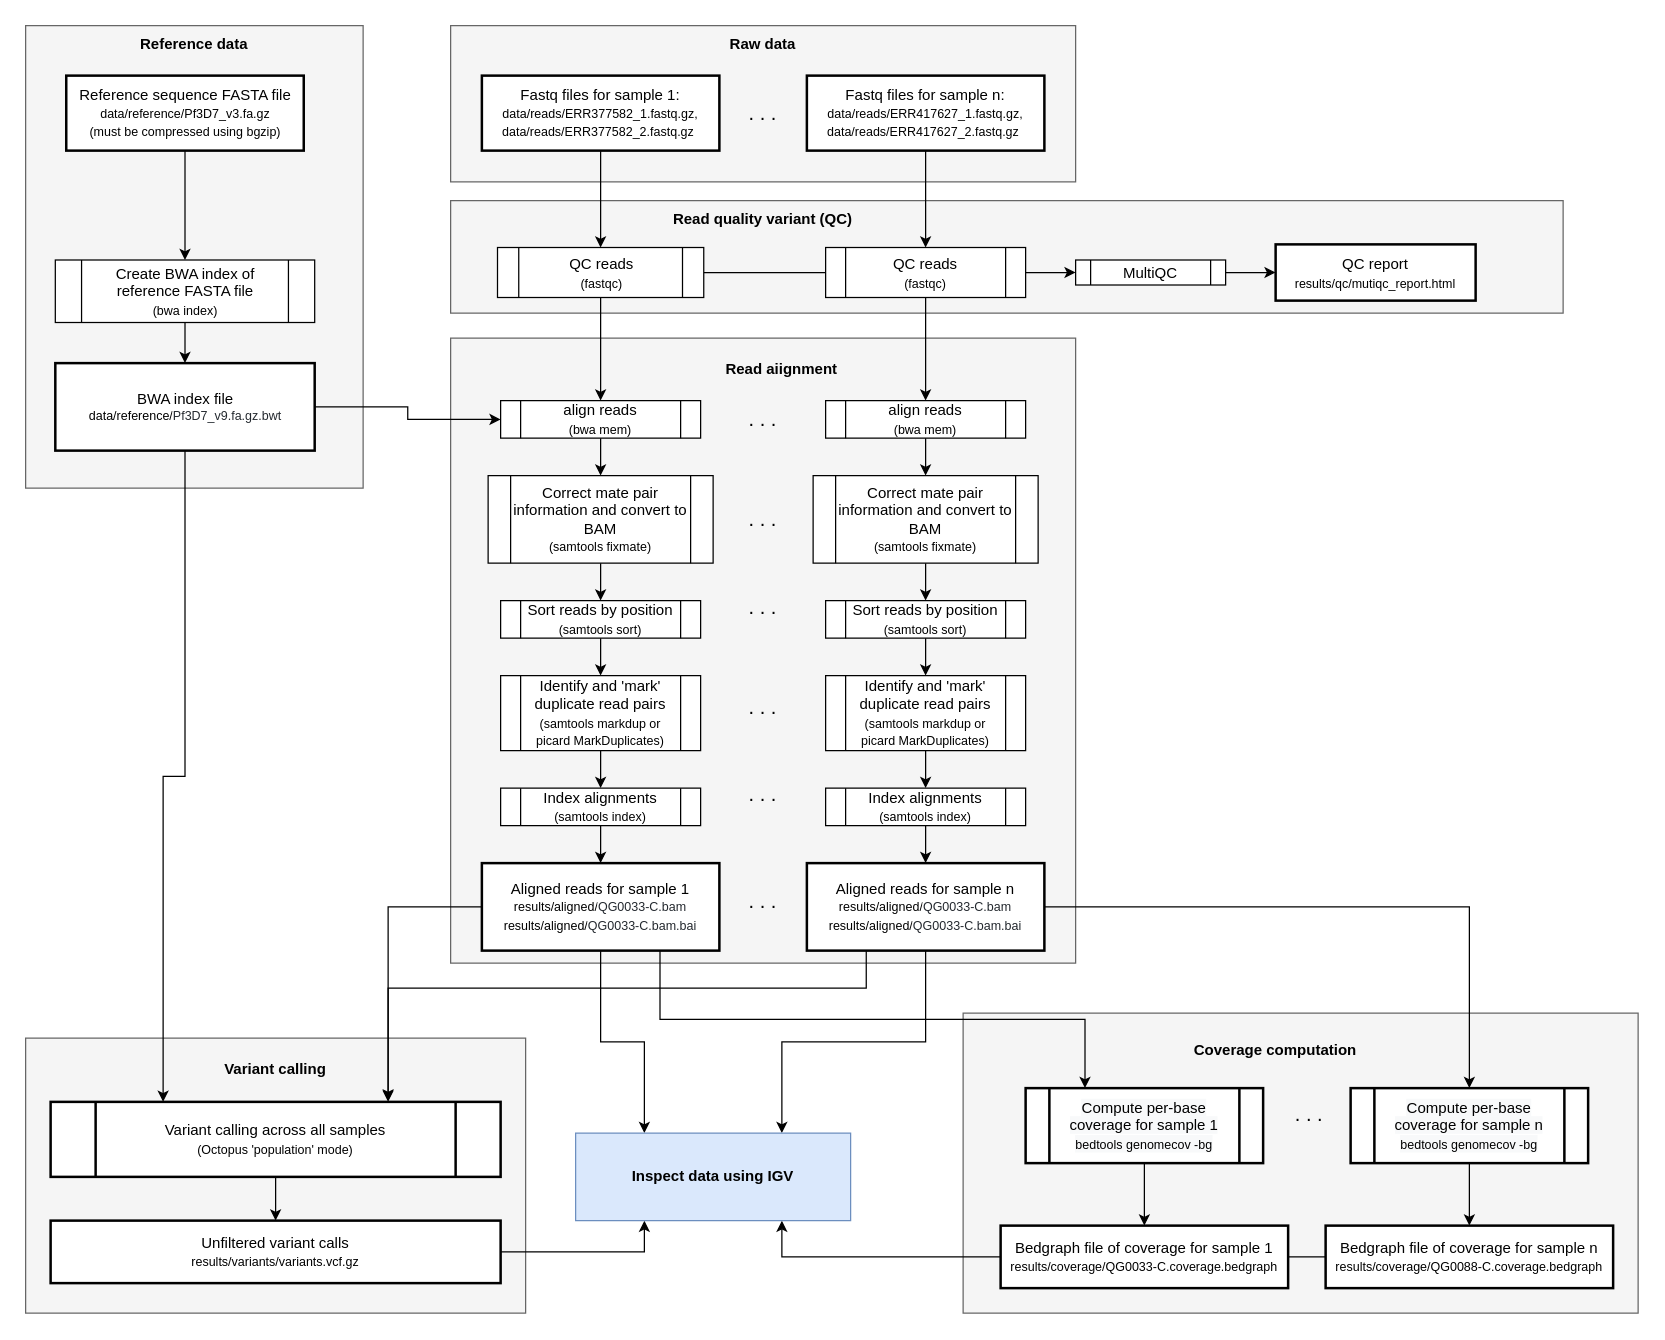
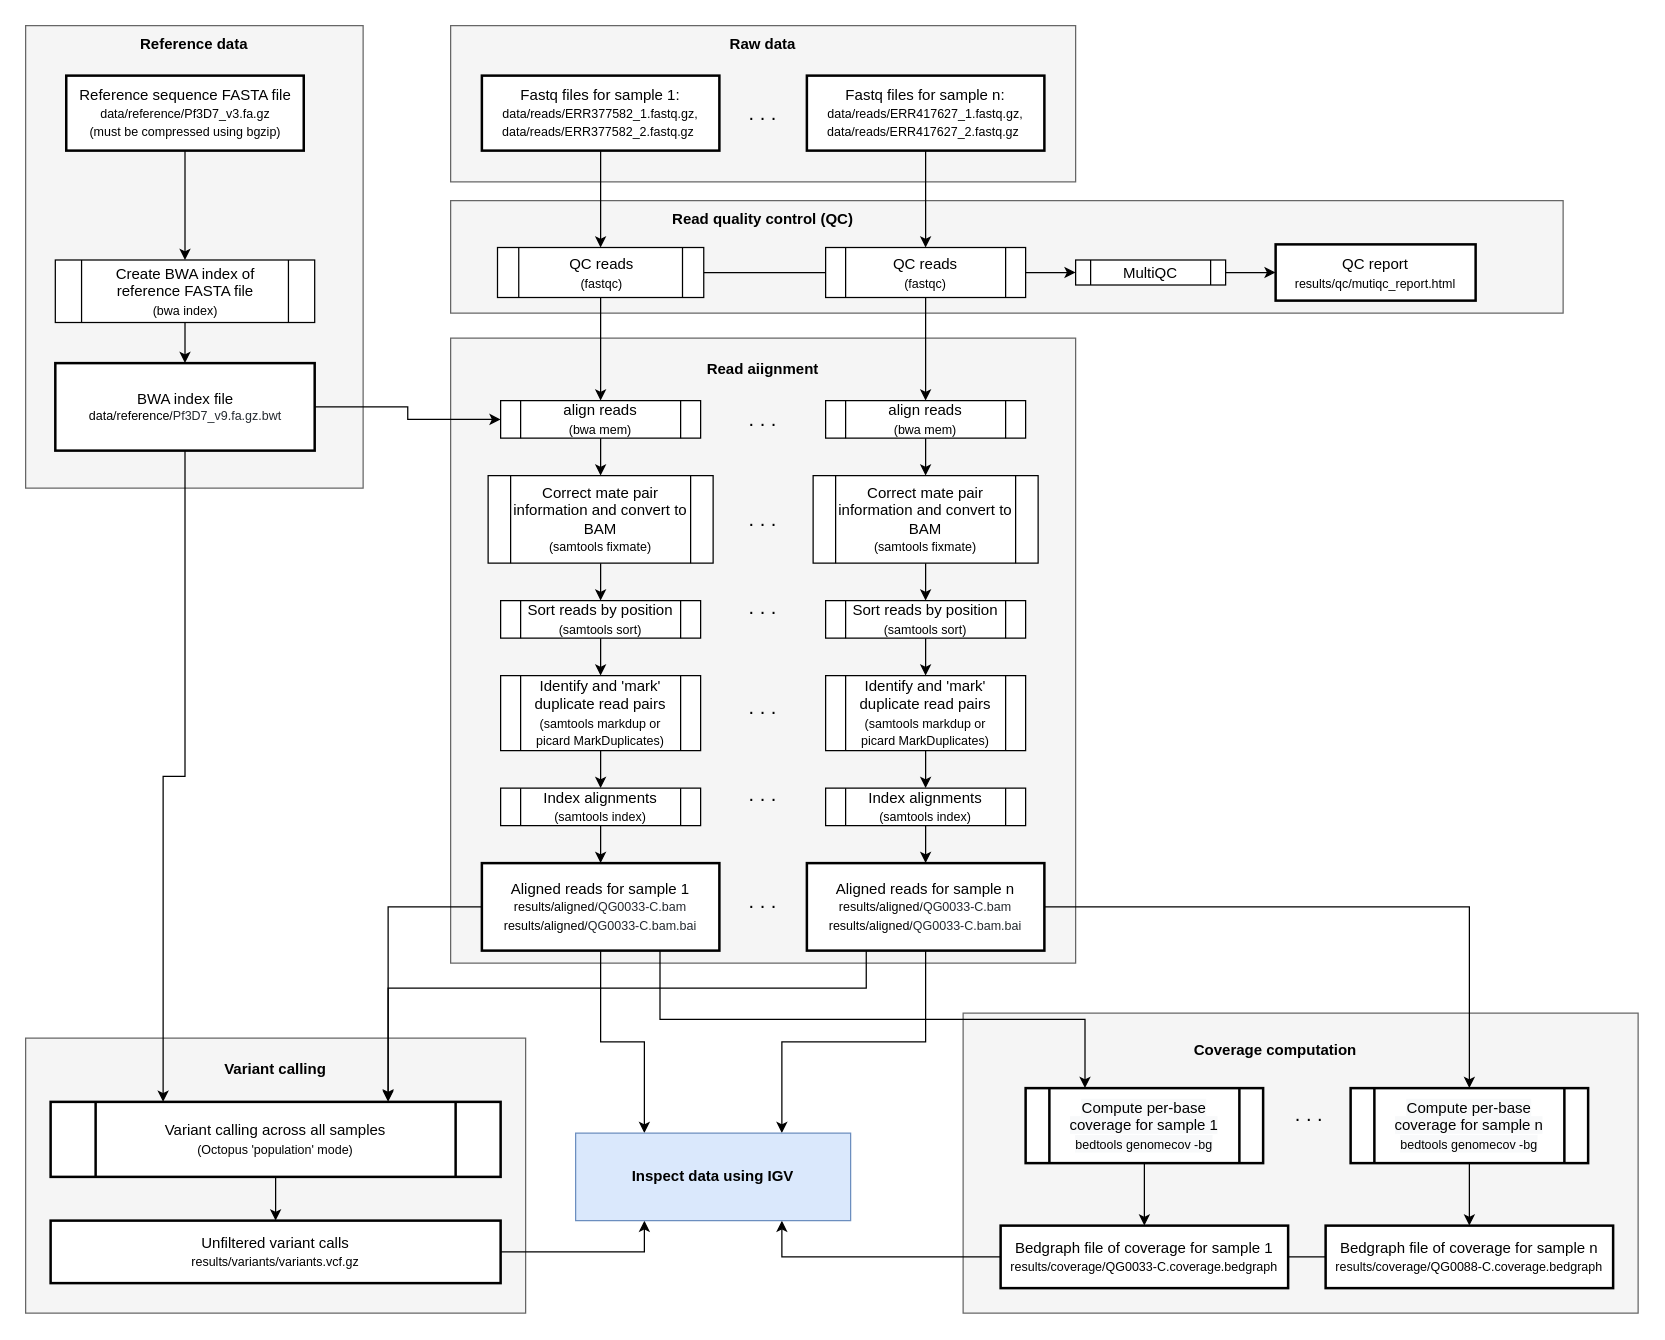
node "Read quality variant (QC)": label "Read quality variant (QC)" -> "Read quality control (QC)"
node "Read aiignment": moved (782, 369) -> (763, 369)
